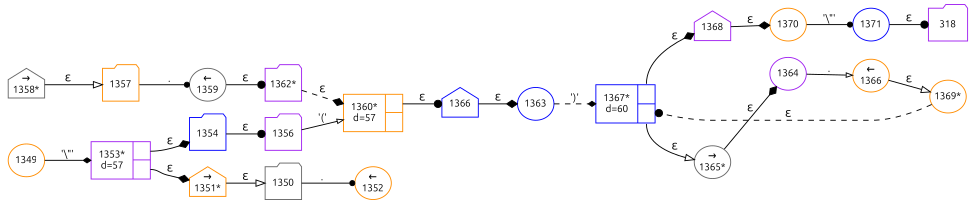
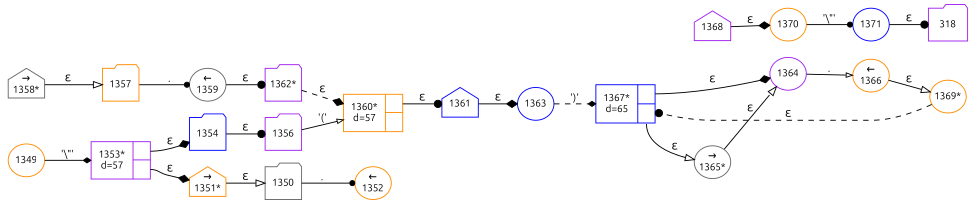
edge "1367*" -> "1368": now "1367*" -> "1364"
node "1366": label "1366" -> "1361"
node "1367*": text "d=60" -> "d=65"
edge "→ 1365*" -> "1364": arrowhead diamond -> onormal
